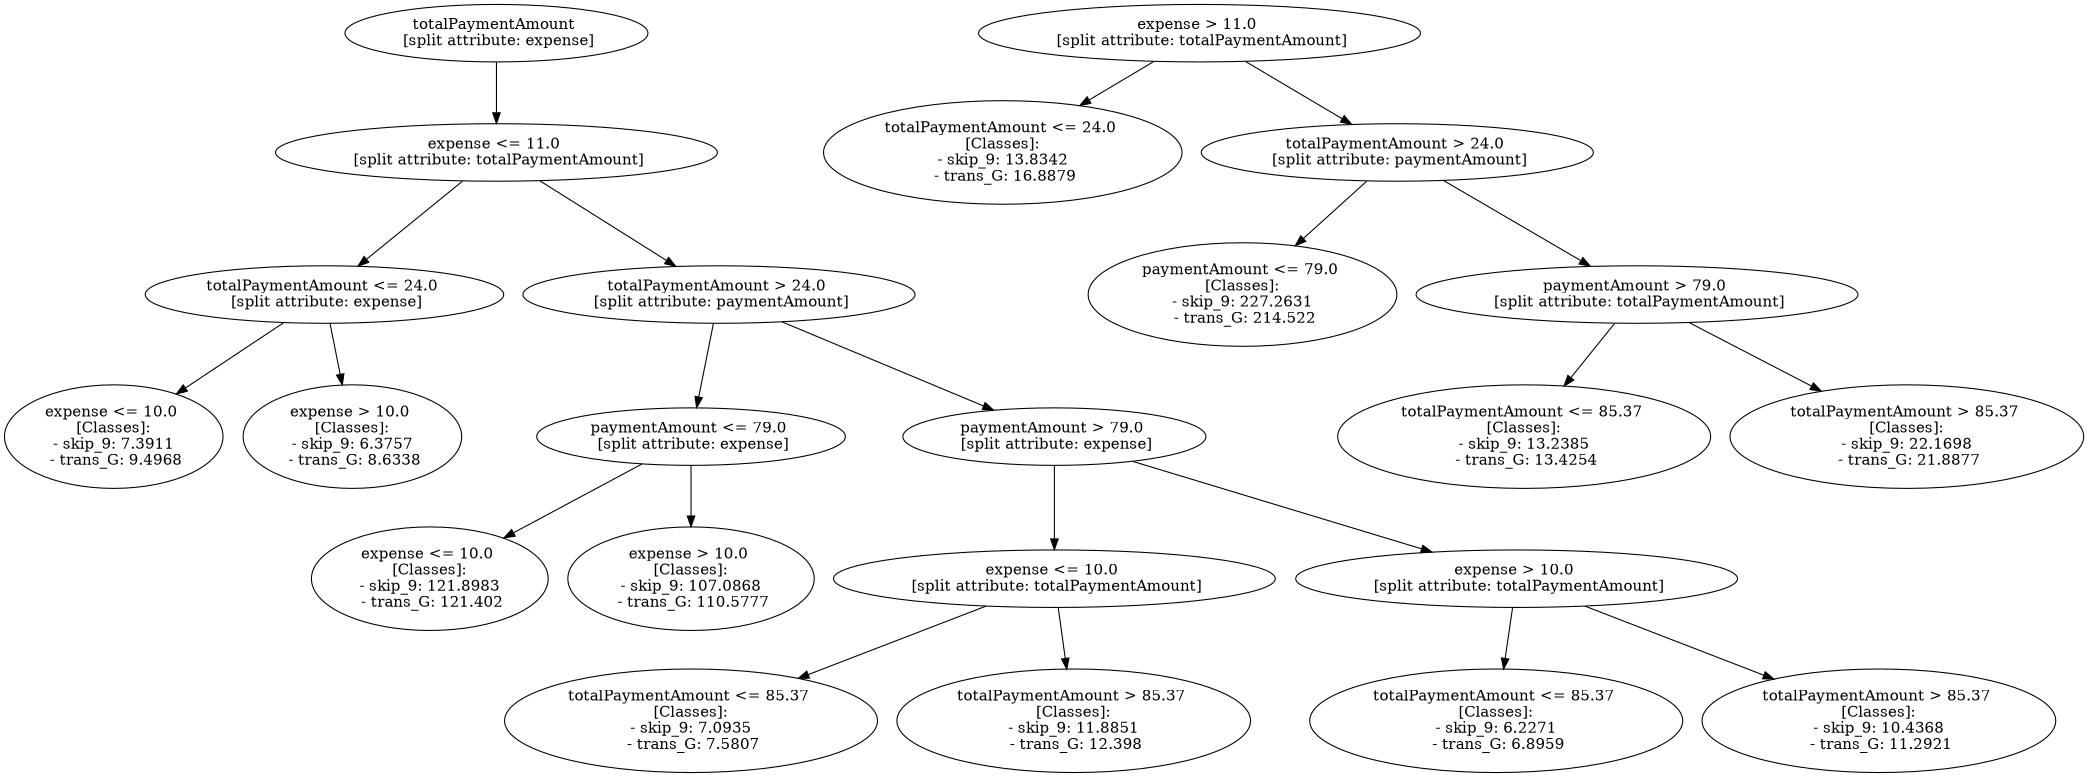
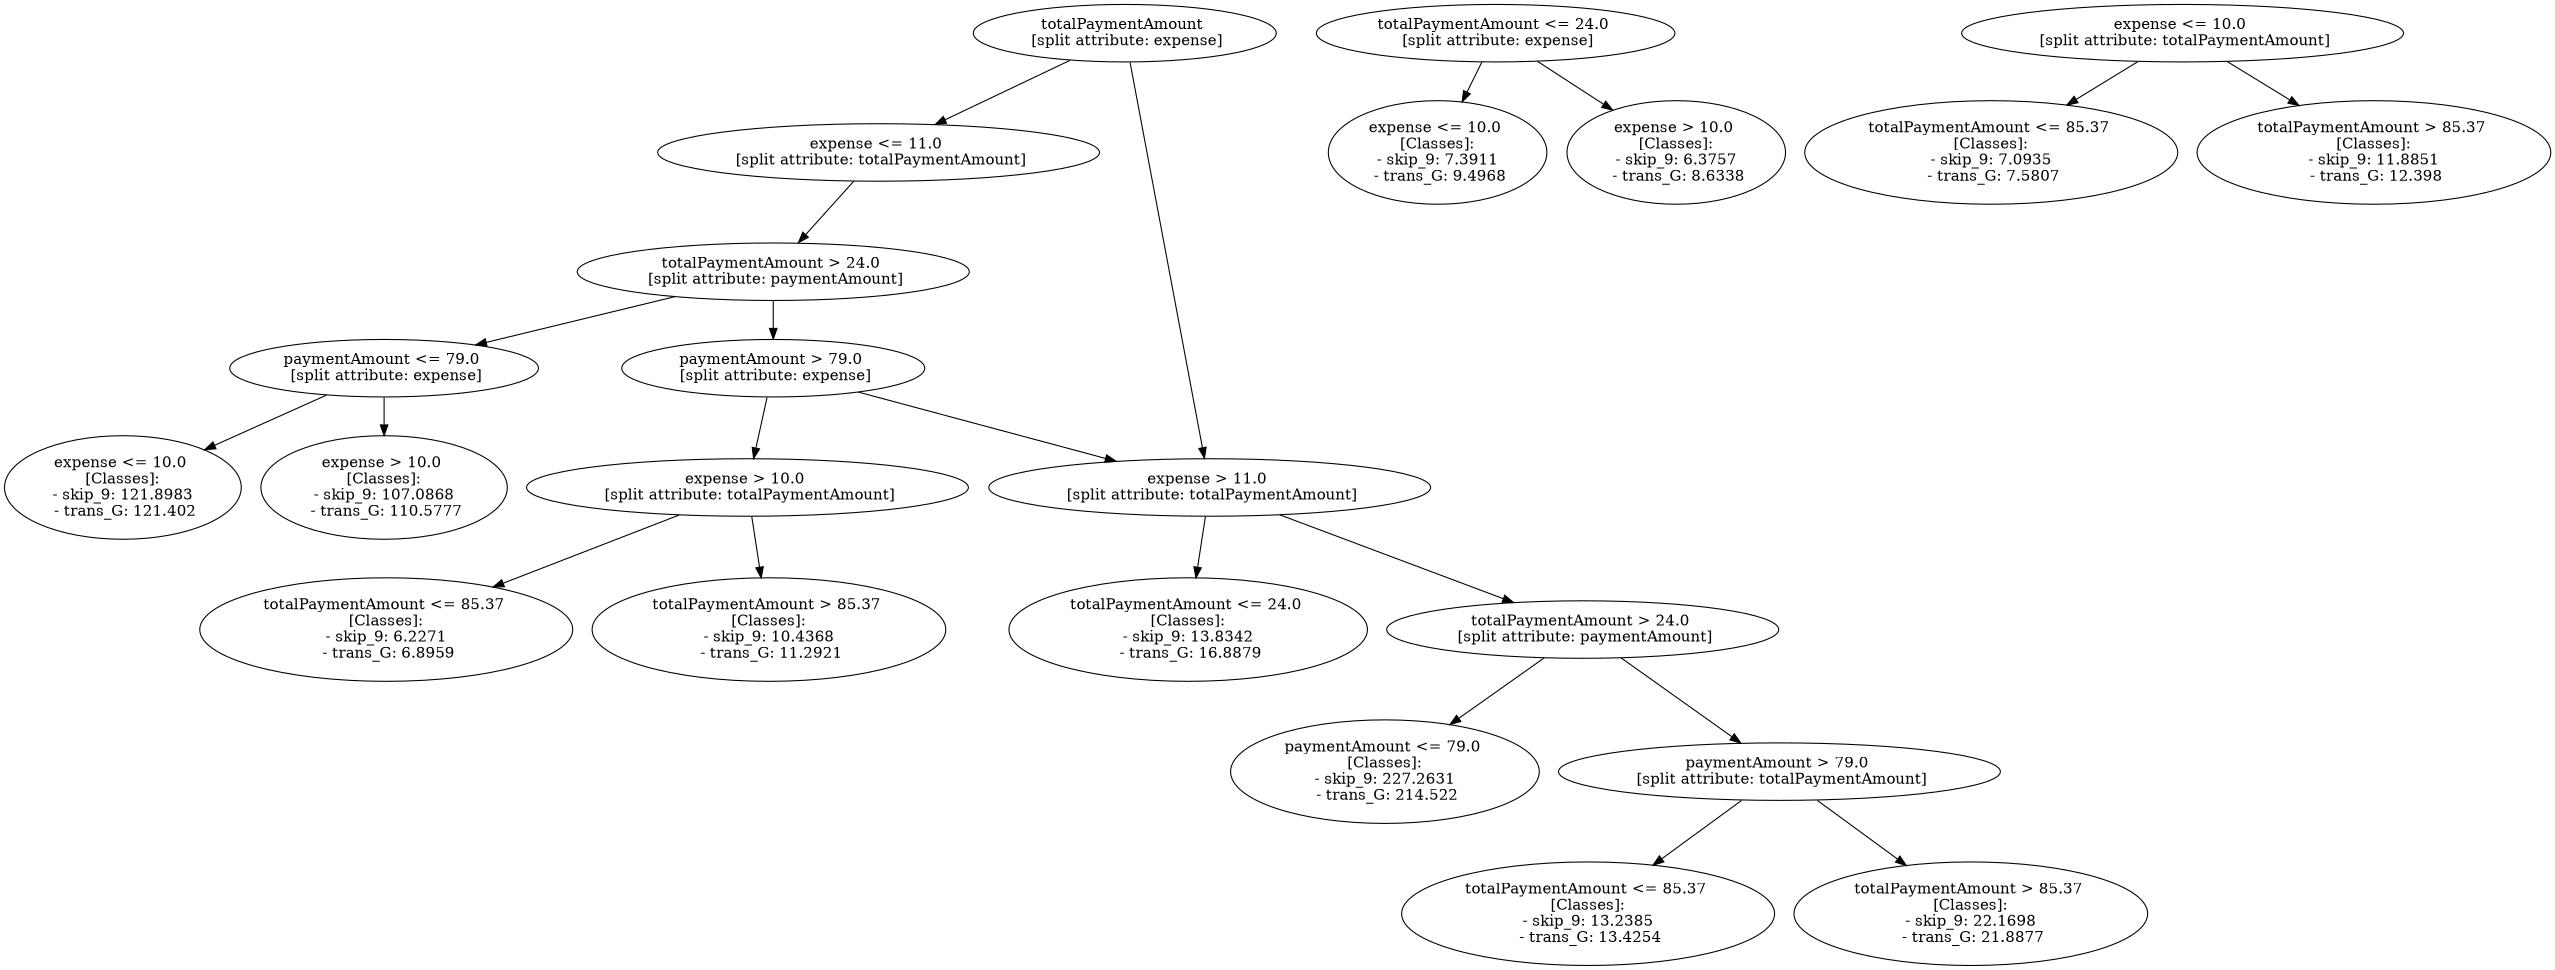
edge "expense <= 11.0 [split attribute: totalPaymentAmount]" -> "totalPaymentAmount <= 24.0 [split attribute: expense]": removed
edge "totalPaymentAmount [split attribute: expense]" -> "expense > 11.0 [split attribute: totalPaymentAmount]": added
edge "paymentAmount > 79.0 [split attribute: expense]" -> "expense <= 10.0 [split attribute: totalPaymentAmount]": now "paymentAmount > 79.0 [split attribute: expense]" -> "expense > 11.0 [split attribute: totalPaymentAmount]"
